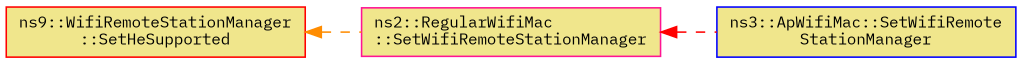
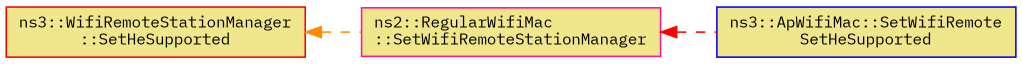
node "ns9::WifiRemoteStationManager ::SetHeSupported": label "ns9::WifiRemoteStationManager ::SetHeSupported" -> "ns3::WifiRemoteStationManager ::SetHeSupported"
node "ns3::ApWifiMac::SetWifiRemote StationManager": label "ns3::ApWifiMac::SetWifiRemote StationManager" -> "ns3::ApWifiMac::SetWifiRemote SetHeSupported"
